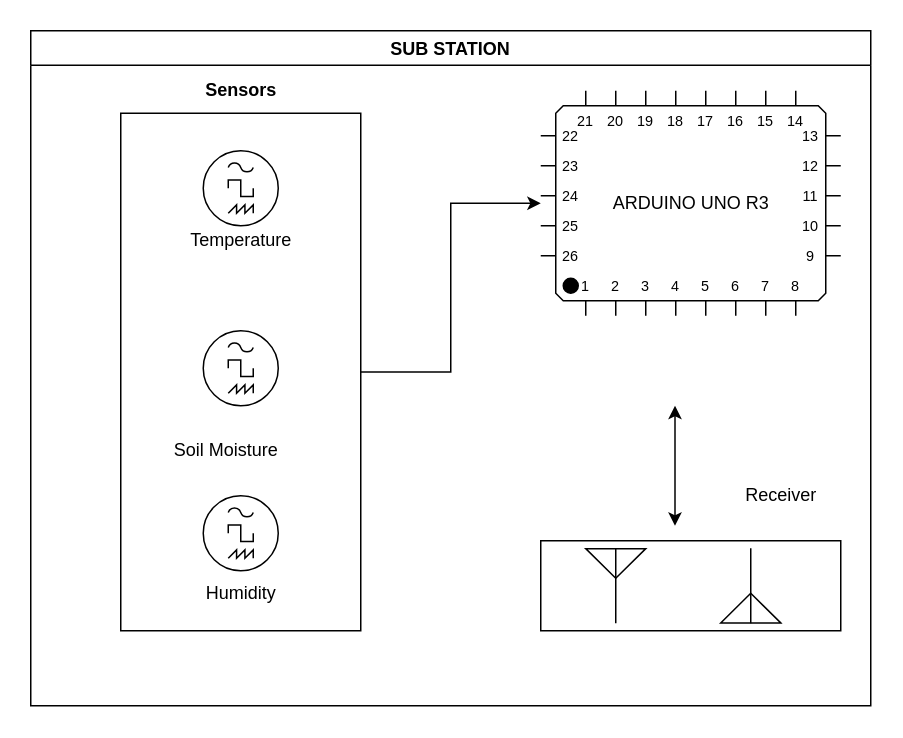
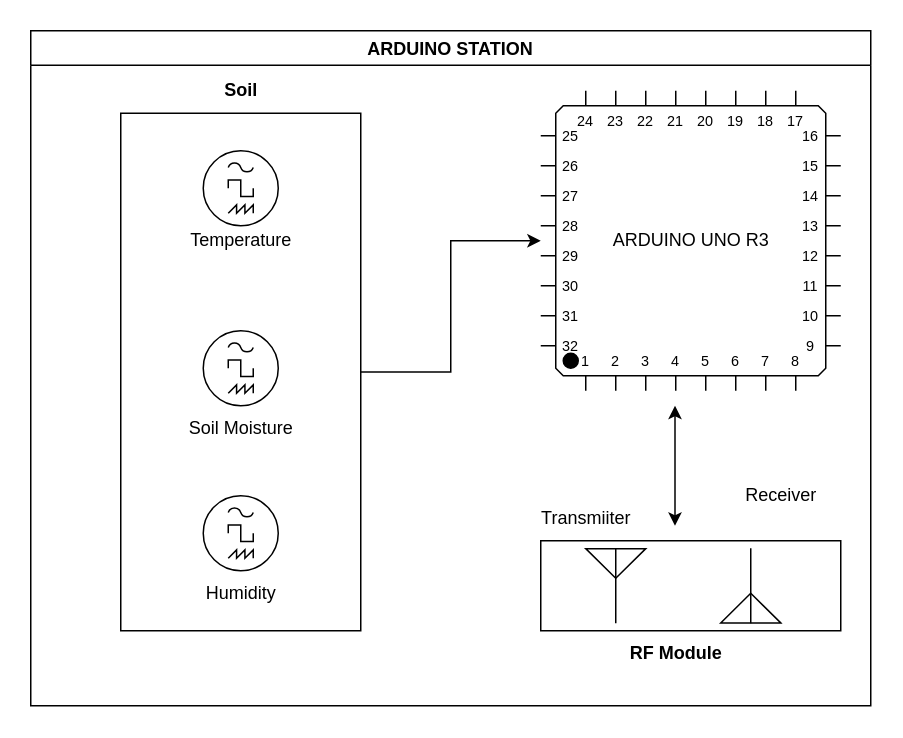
node "SUB STATION": label "SUB STATION" -> "ARDUINO STATION"
node "Sensors": label "Sensors" -> "Soil"
node "ARDUINO UNO R3": size 300x225 -> 300x300
node "Soil Moisture": moved (226, 451) -> (241, 428)
node "Transmiiter": added
node "RF Module": added
